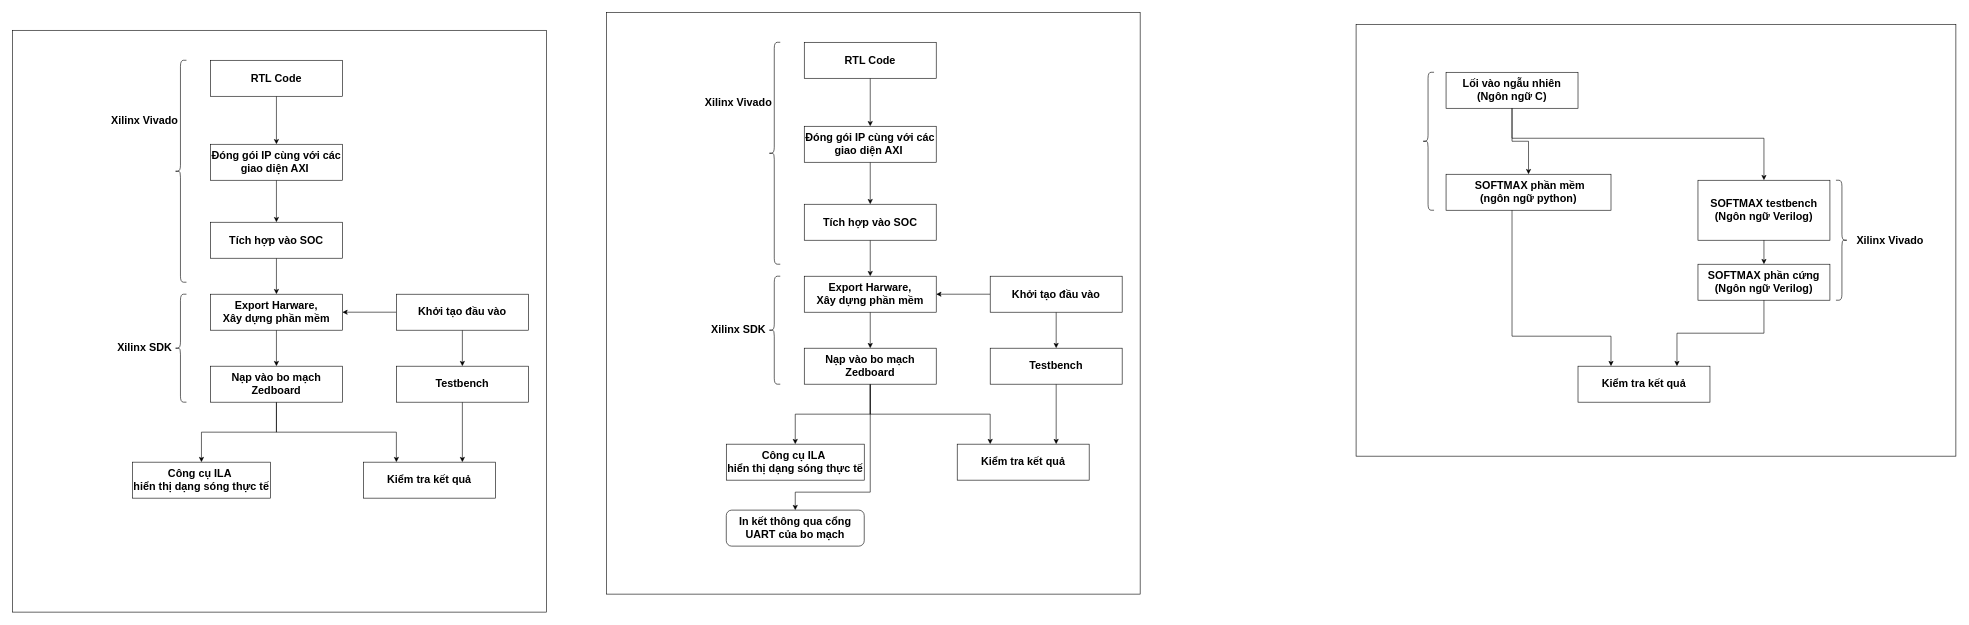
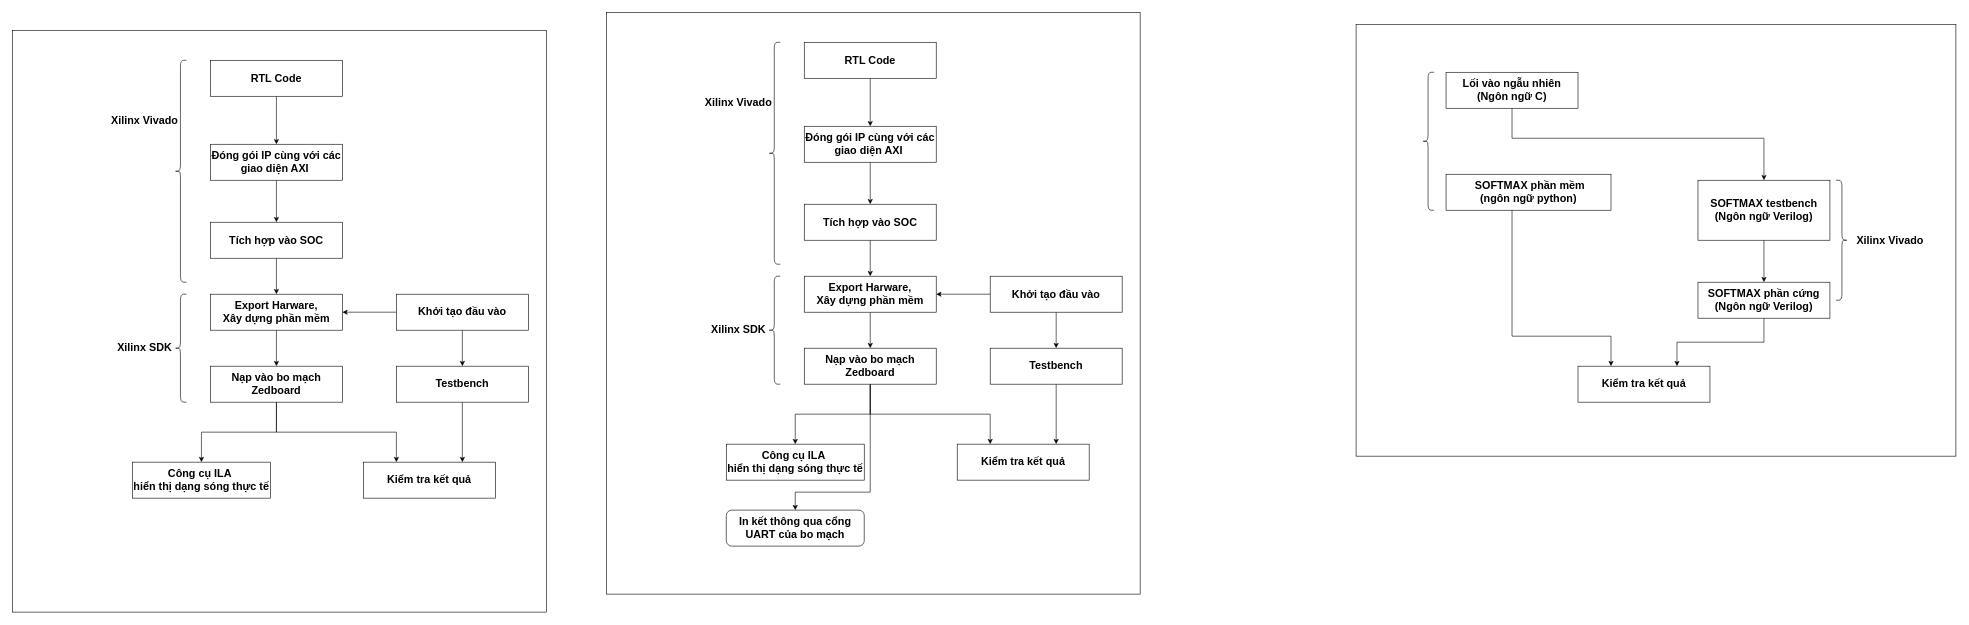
edge "Lối vào ngẫu nhiên (Ngôn ngữ C)" -> "SOFTMAX phần mềm (ngôn ngữ python)": removed
node "SOFTMAX phần cứng (Ngôn ngữ Verilog)": moved (1764, 282) -> (1764, 300)
